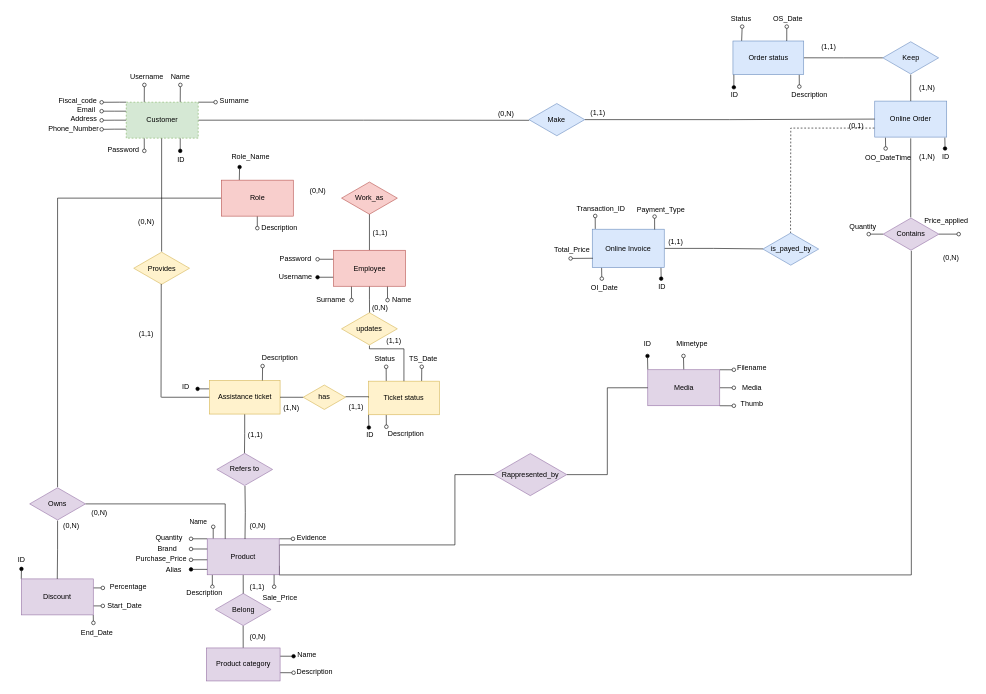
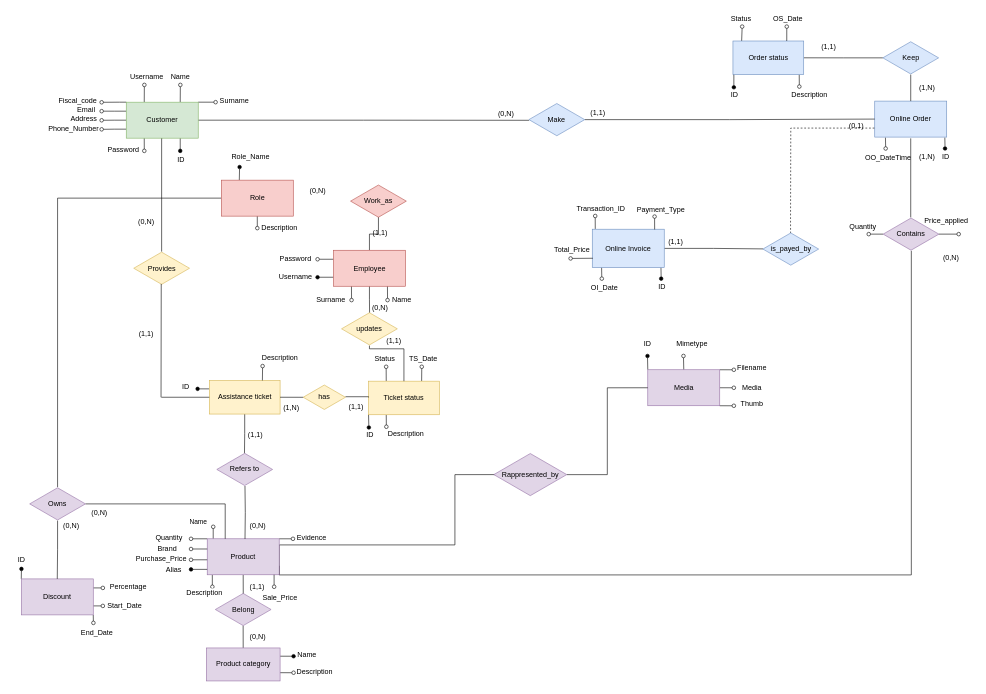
node "Customer": style dashed -> solid
node "Work_as": moved (370, 198) -> (379, 201)
